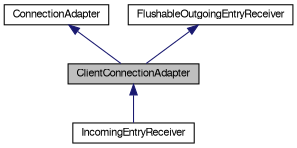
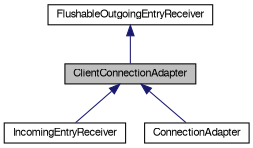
edge "ClientConnectionAdapter" -> "ConnectionAdapter": reversed
